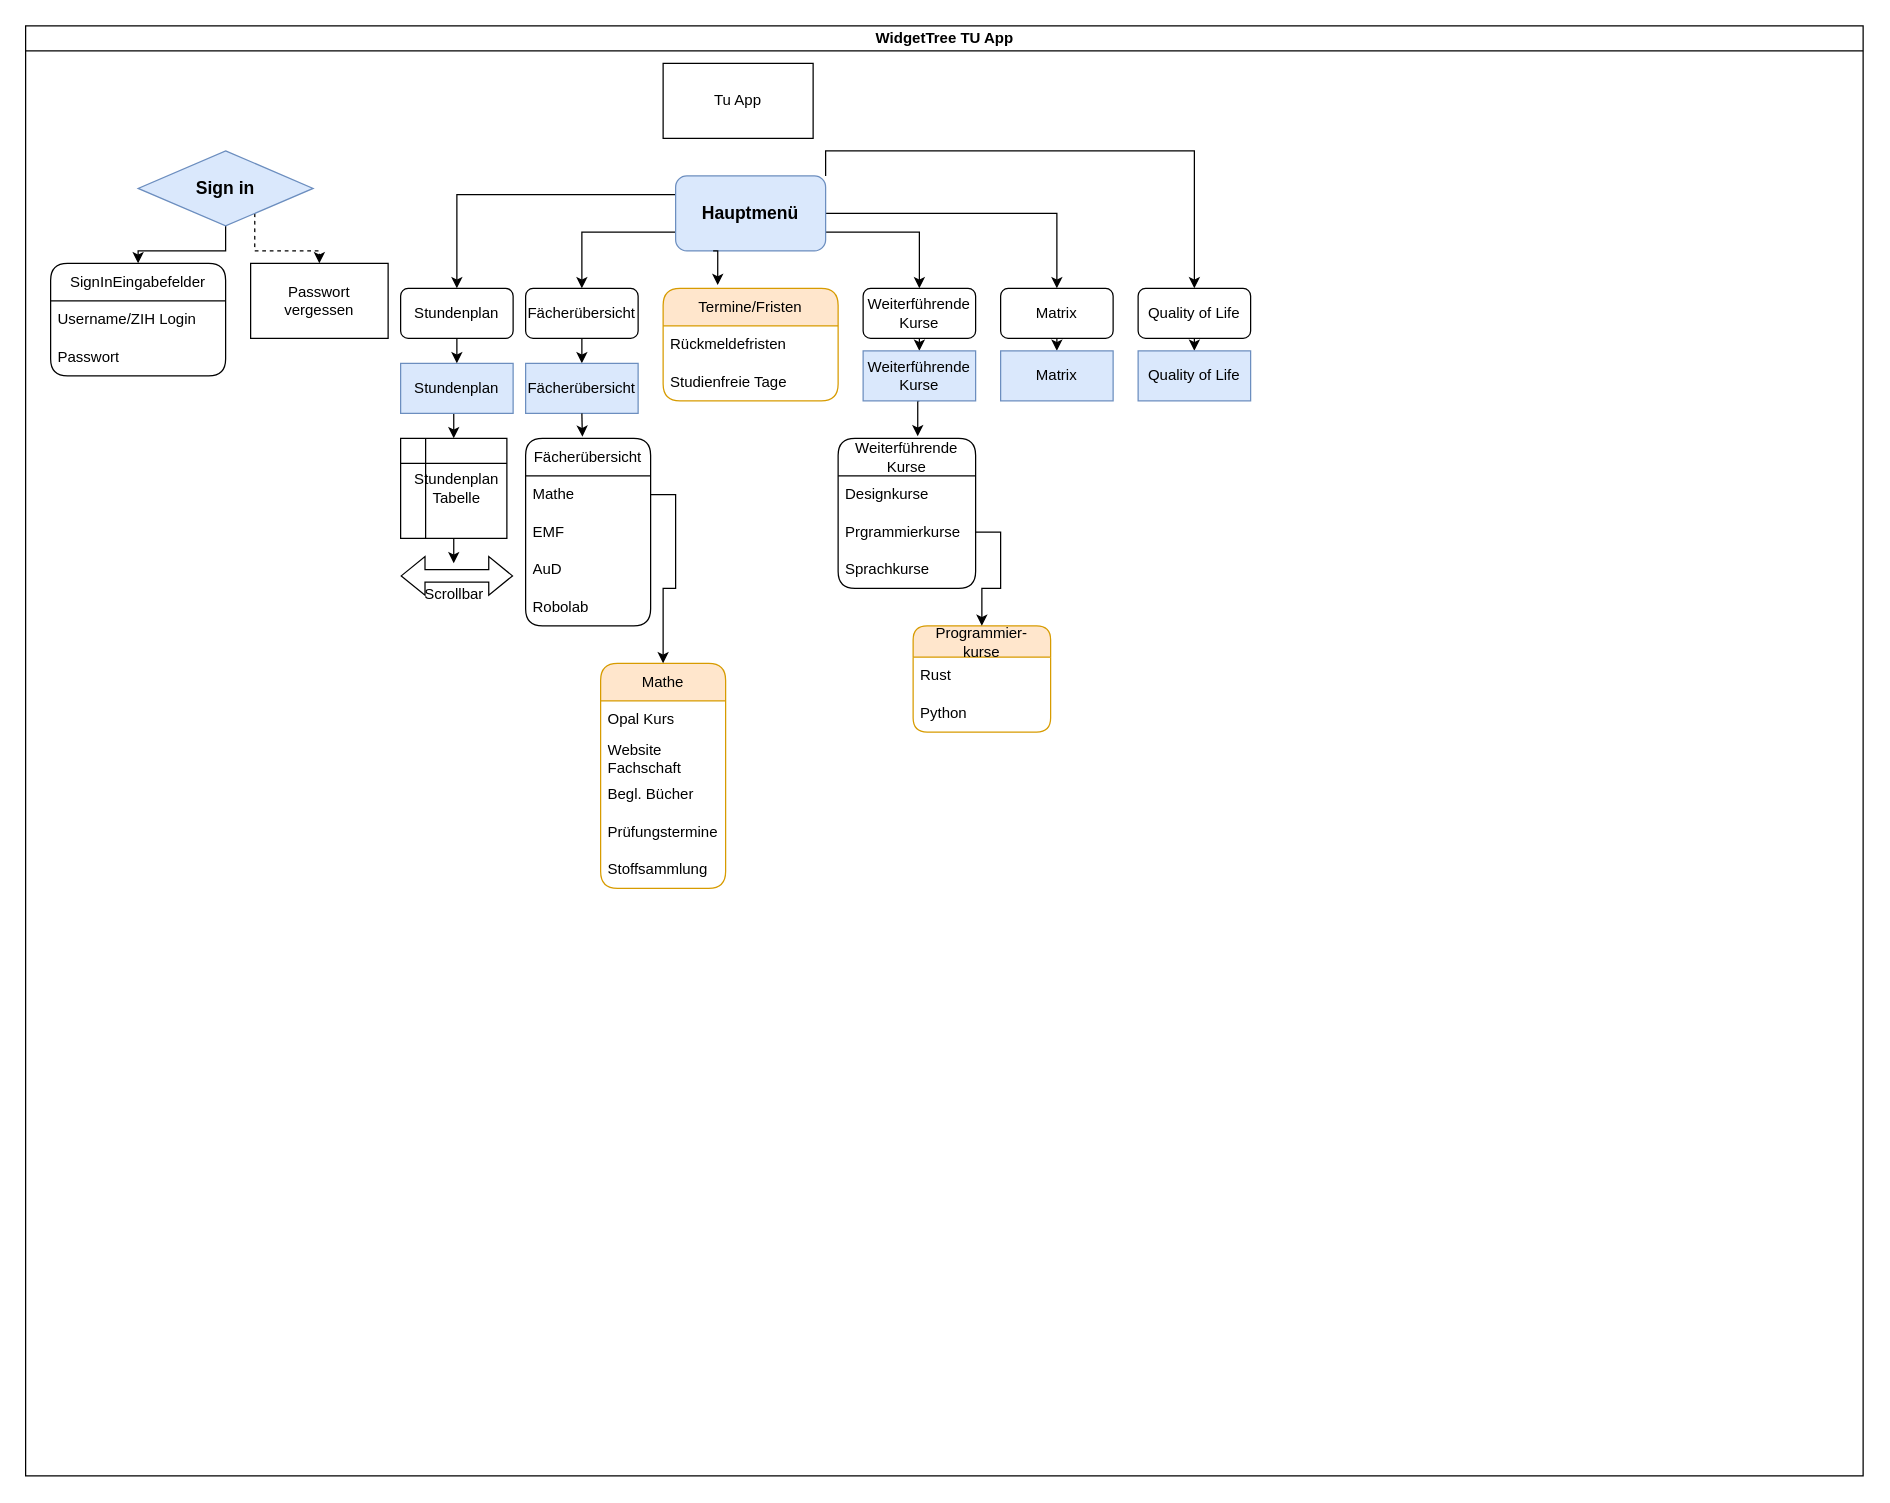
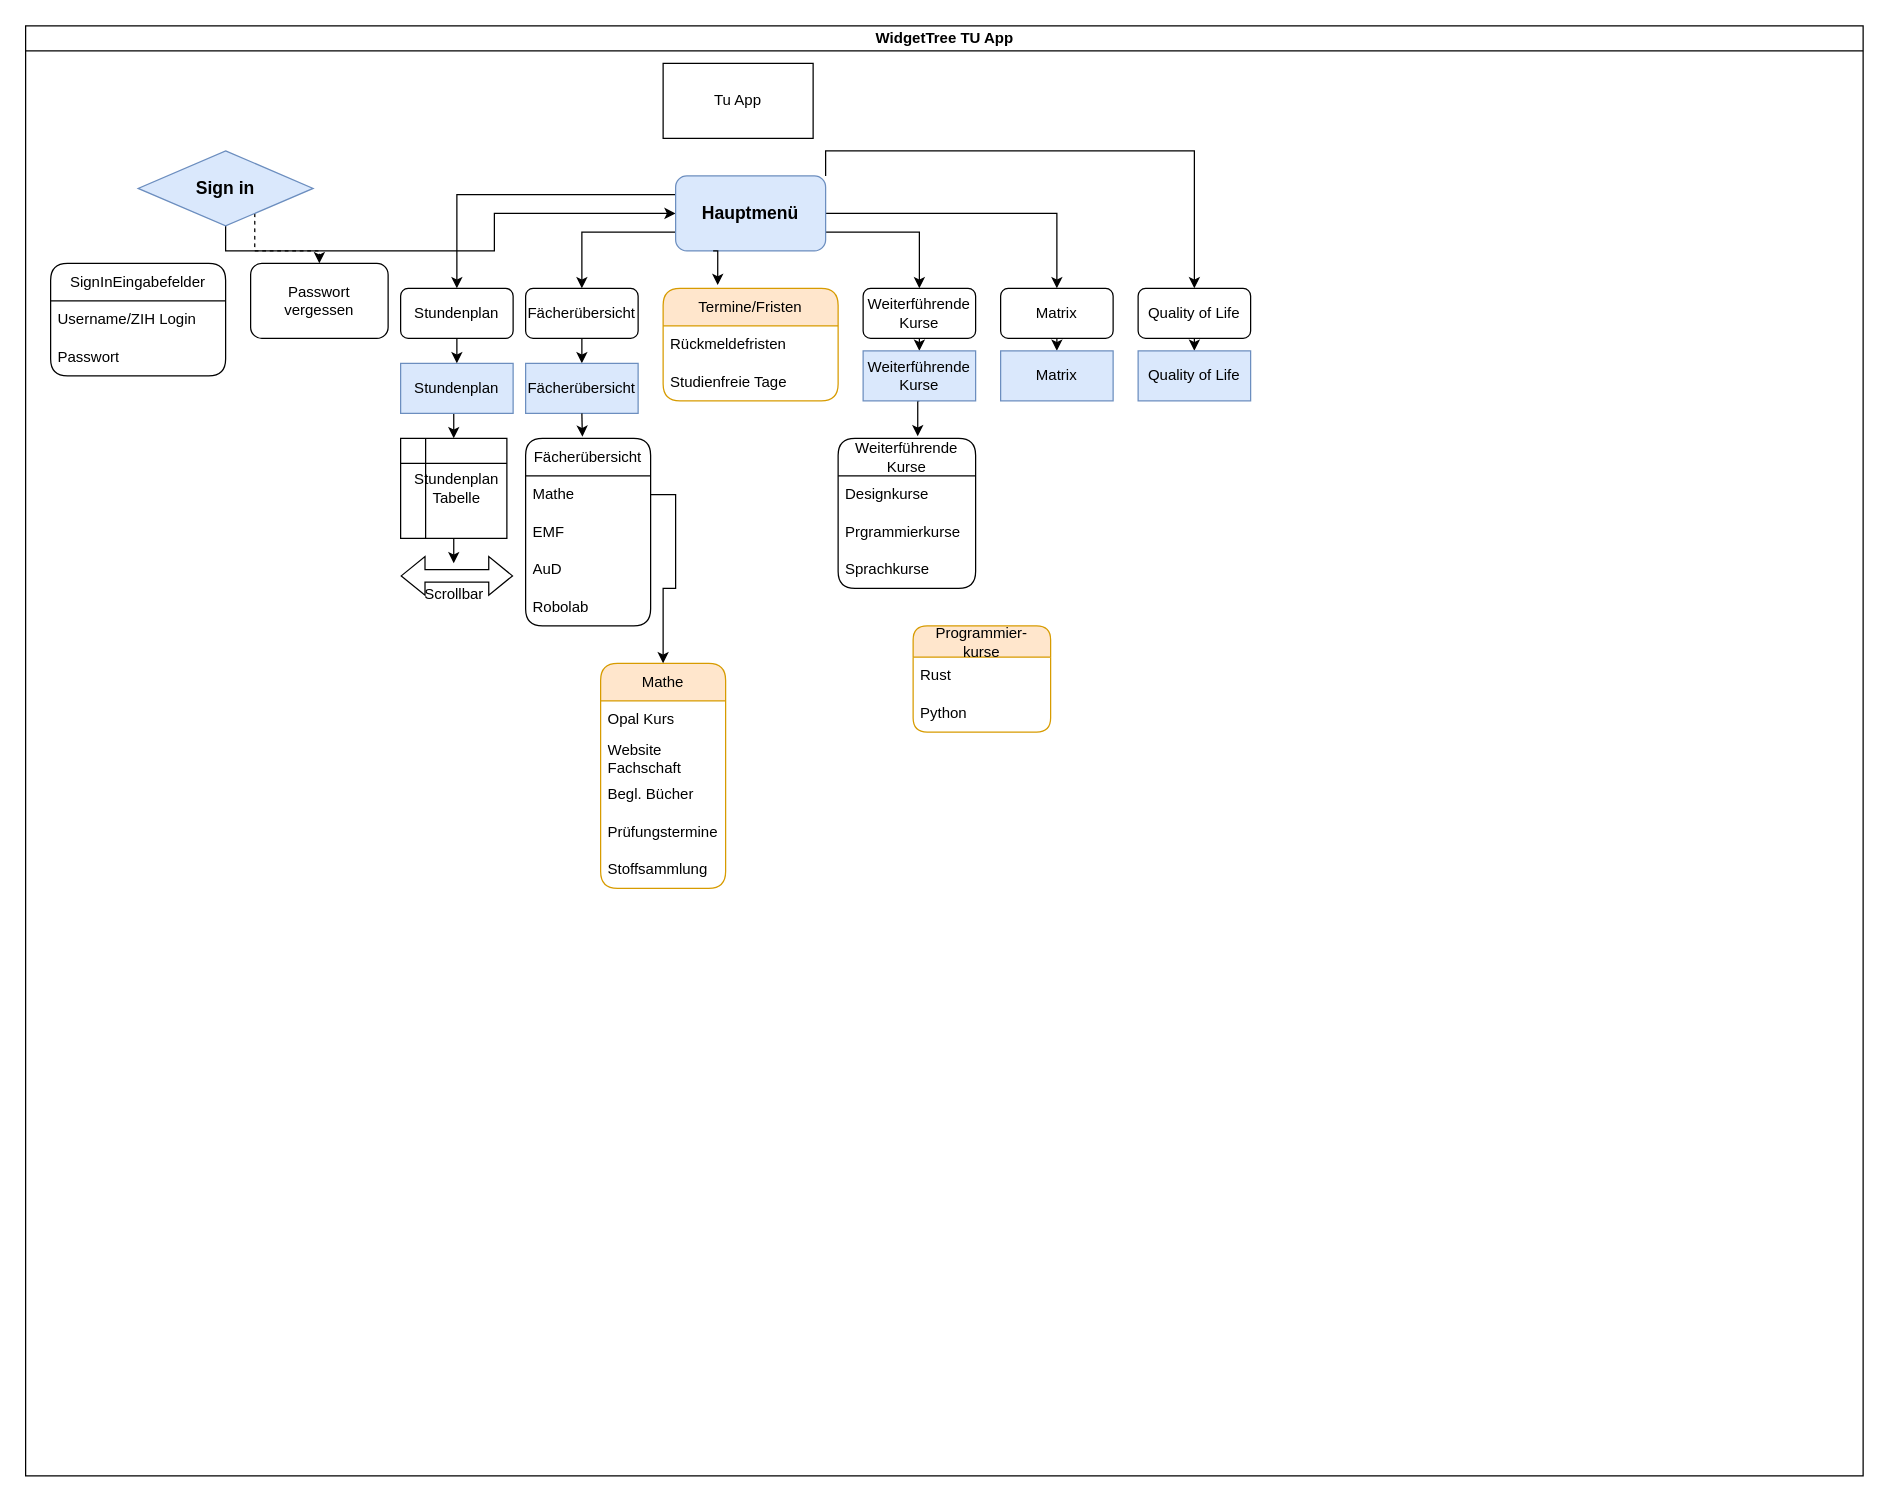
edge "Sign in" -> "SignInEingabefelder": now "Sign in" -> "Hauptmenü"
node "Passwort vergessen": shape rectangle -> rounded rectangle
edge "Prgrammierkurse" -> "Programmier- kurse": removed
